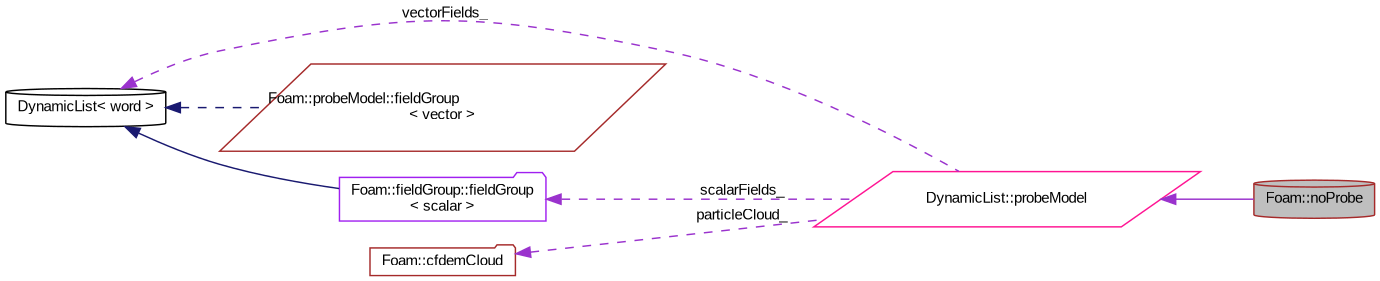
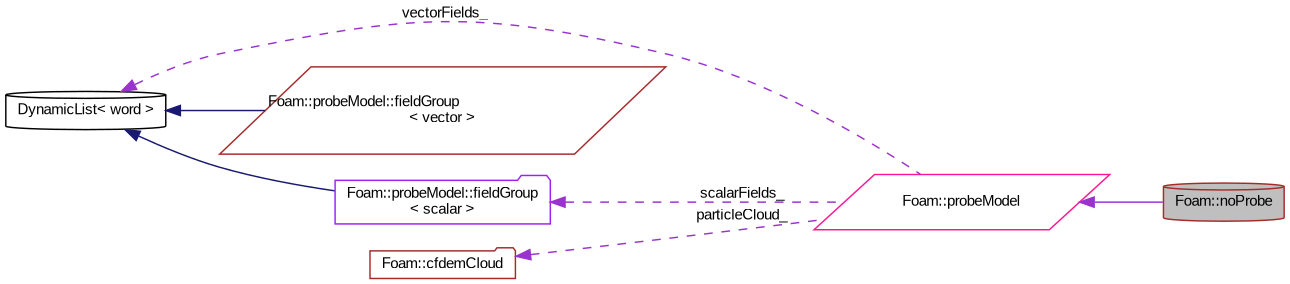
edge "Foam::probeModel::fieldGroup < vector >" -> "DynamicList< word >": style dashed -> solid
node "Foam::fieldGroup::fieldGroup < scalar >": label "Foam::fieldGroup::fieldGroup < scalar >" -> "Foam::probeModel::fieldGroup < scalar >"
node "DynamicList::probeModel": label "DynamicList::probeModel" -> "Foam::probeModel"
